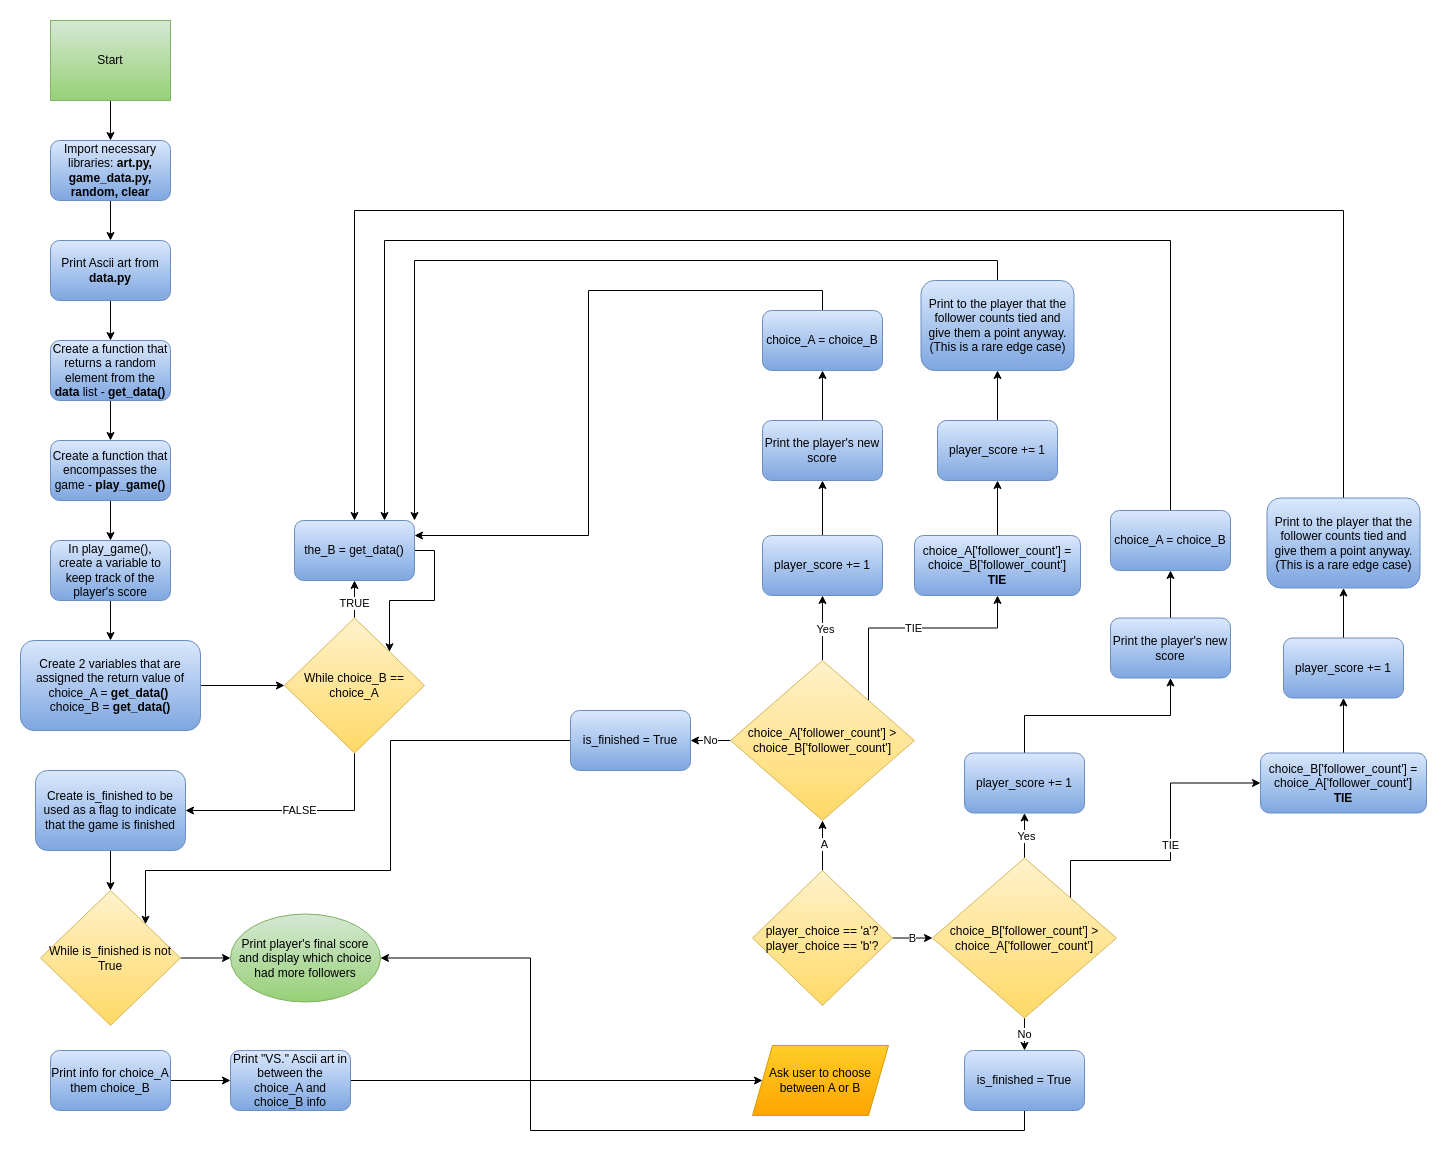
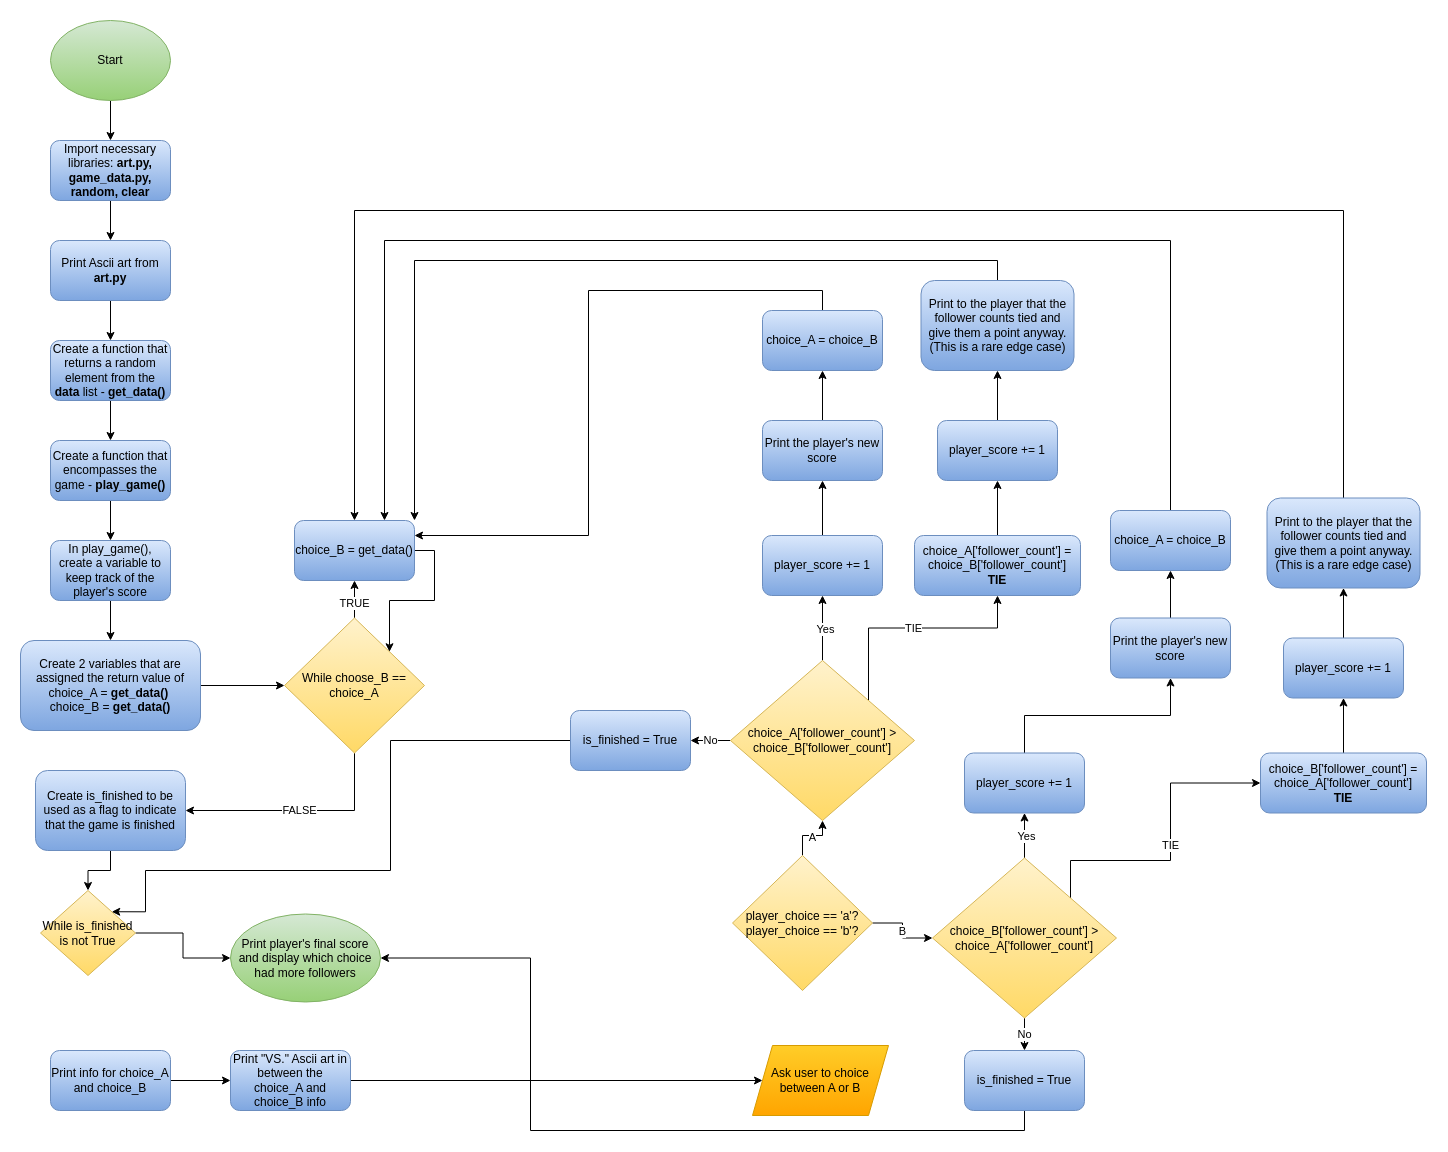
node "Start": shape rectangle -> ellipse
node "Print Ascii art from data.py": label "Print Ascii art from data.py" -> "Print Ascii art from art.py"
node "the_B = get_data()": label "the_B = get_data()" -> "choice_B = get_data()"
node "While choice_B == choice_A": label "While choice_B == choice_A" -> "While choose_B == choice_A"
node "player_choice == 'a'? player_choice == 'b'?": moved (823, 938) -> (803, 923)
node "While is_finished is not True": size 140x135 -> 95x85
node "Print info for choice_A them choice_B": label "Print info for choice_A them choice_B" -> "Print info for choice_A and choice_B"
node "Ask user to choose between A or B": label "Ask user to choose between A or B" -> "Ask user to choice between A or B"
